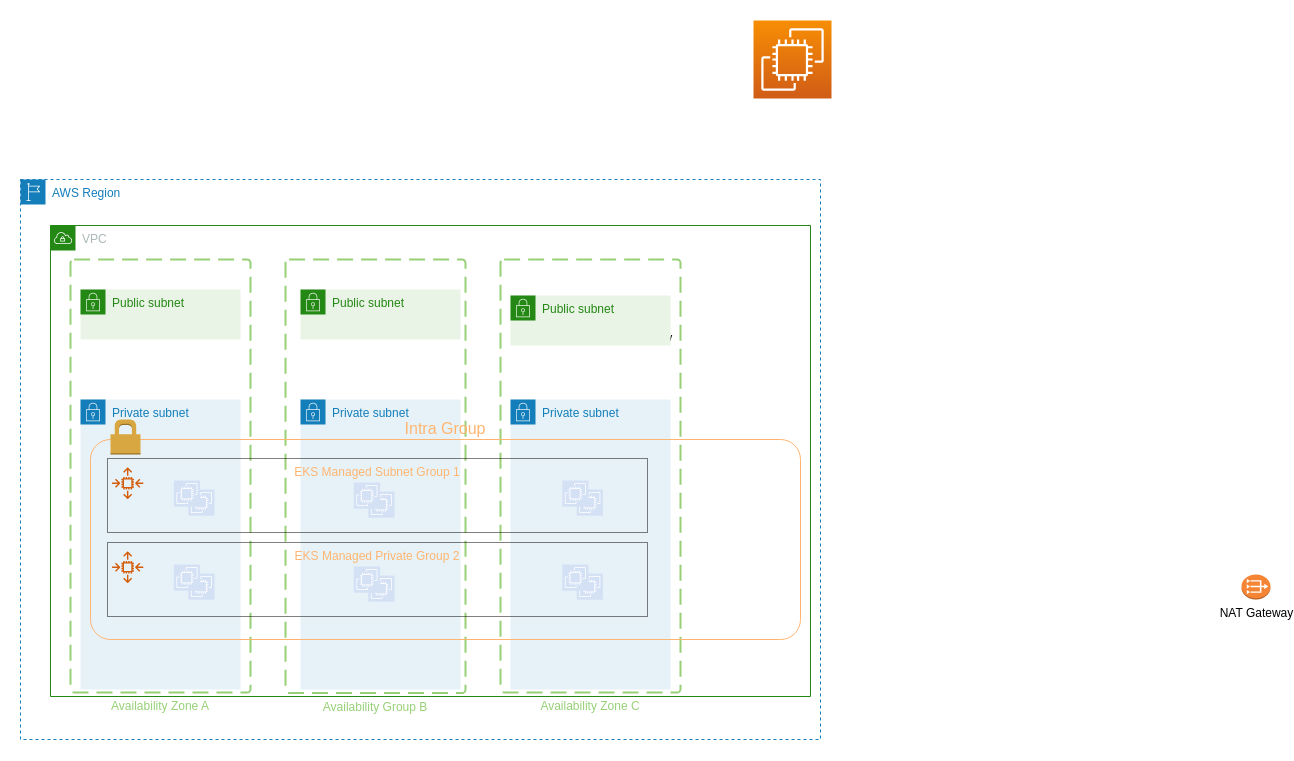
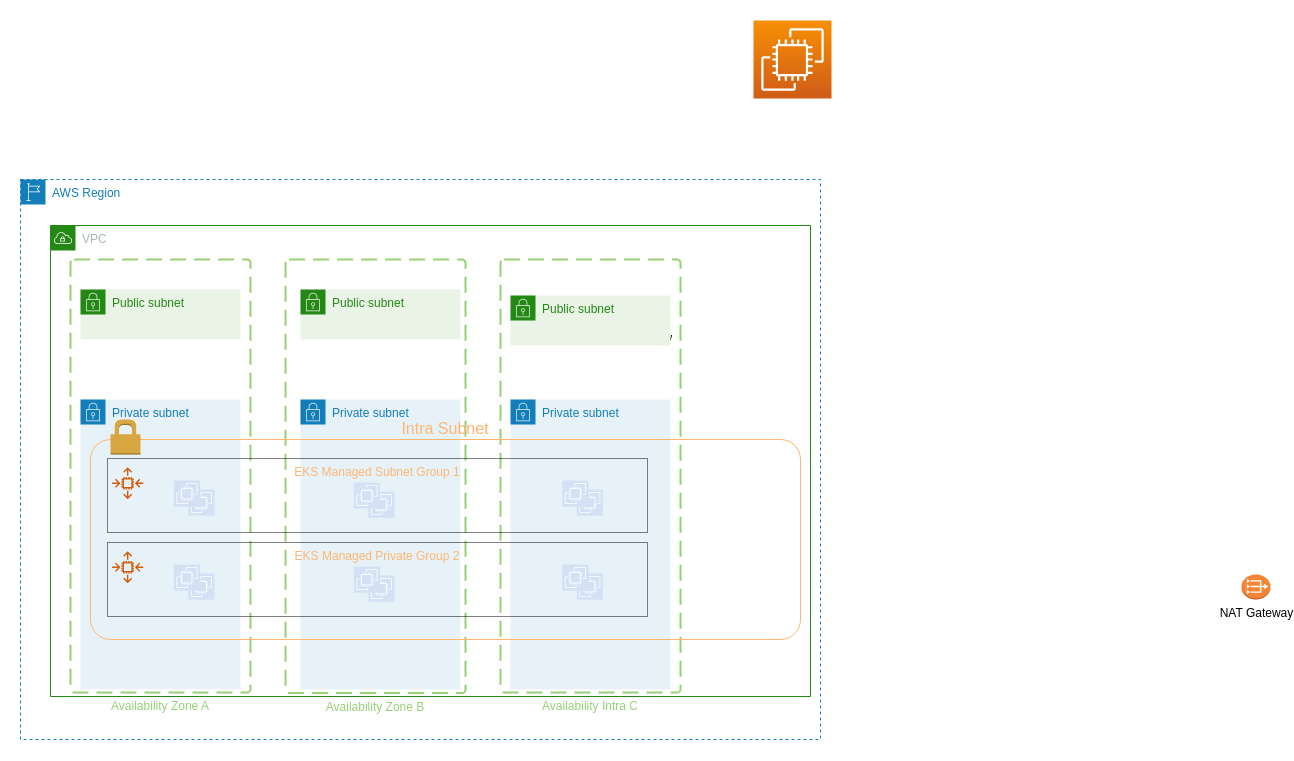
node "Intra Group": label "Intra Group" -> "Intra Subnet"
node "Availability Zone C": label "Availability Zone C" -> "Availability Intra C"
node "Availability Group B": label "Availability Group B" -> "Availability Zone B"
